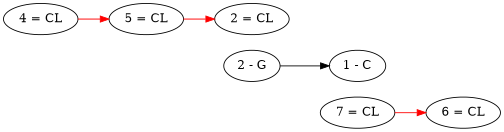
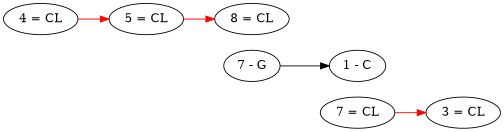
node "2 = CL": label "2 = CL" -> "8 = CL"
node "2 - G": label "2 - G" -> "7 - G"
node "6 = CL": label "6 = CL" -> "3 = CL"
